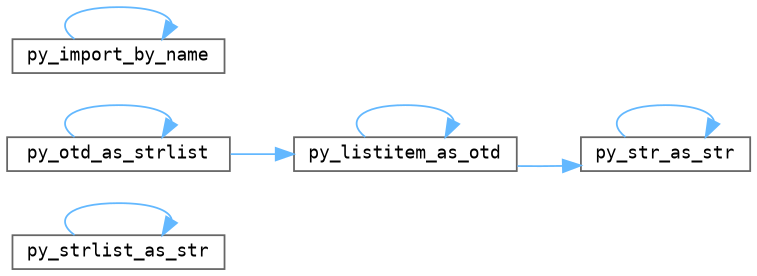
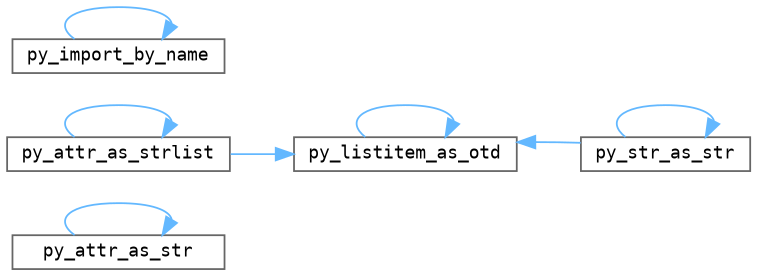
node "py_otd_as_strlist": label "py_otd_as_strlist" -> "py_attr_as_strlist"
edge "py_listitem_as_otd" -> "py_str_as_str": reversed
node "py_strlist_as_str": label "py_strlist_as_str" -> "py_attr_as_str"
